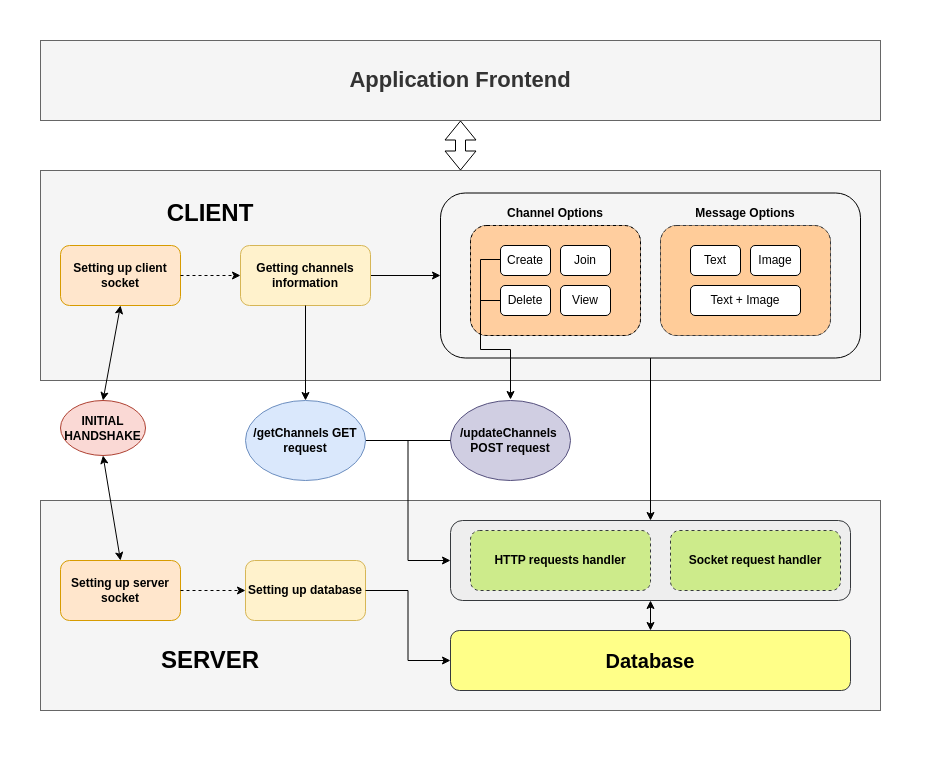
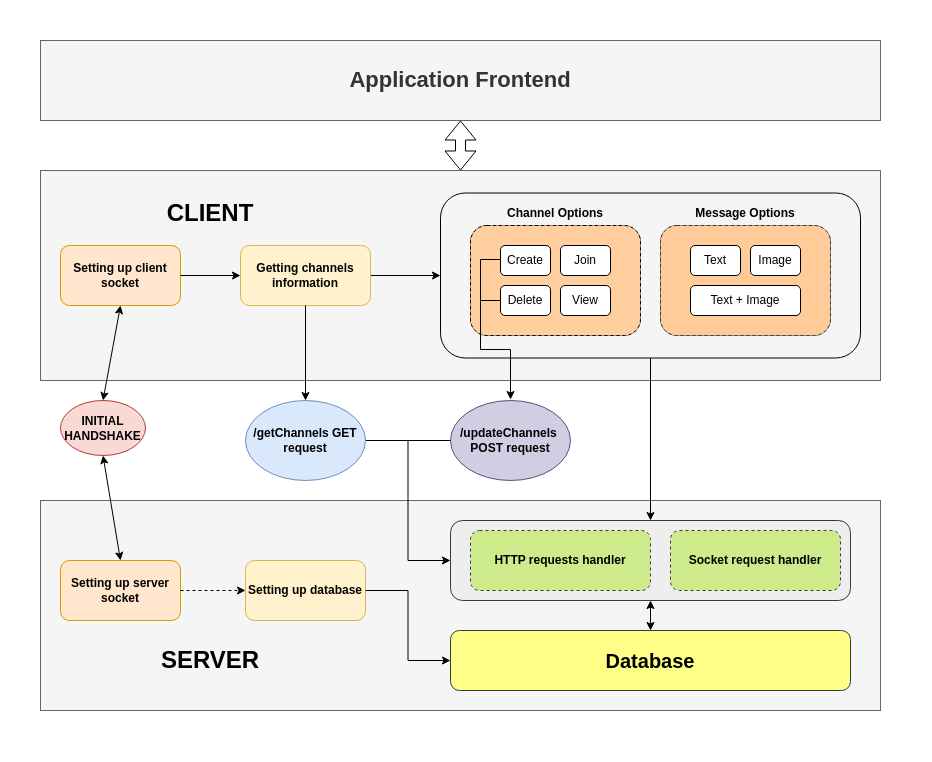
edge "Setting up client socket" -> "Getting channels information": style dashed -> solid
